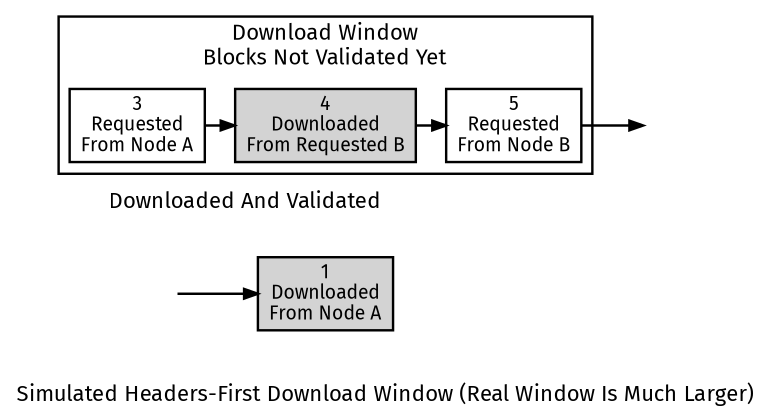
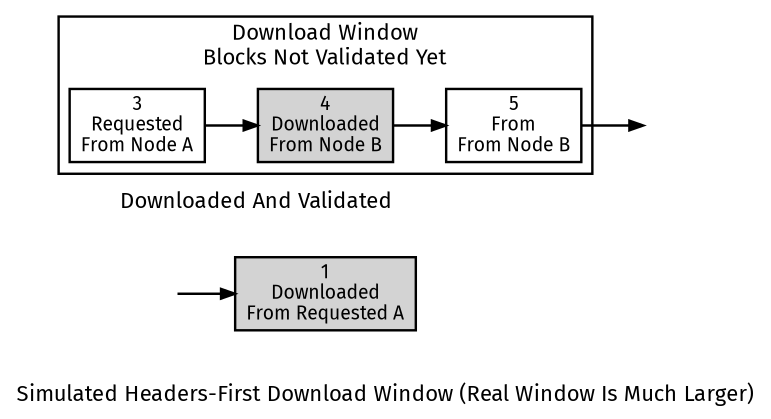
node "4 Downloaded From Requested B": label "4 Downloaded From Requested B" -> "4 Downloaded From Node B"
node "5 Requested From Node B": label "5 Requested From Node B" -> "5 From From Node B"
node "1 Downloaded From Node A": label "1 Downloaded From Node A" -> "1 Downloaded From Requested A"
